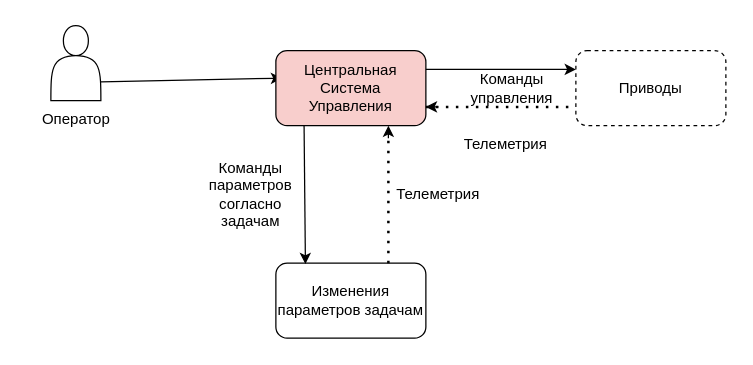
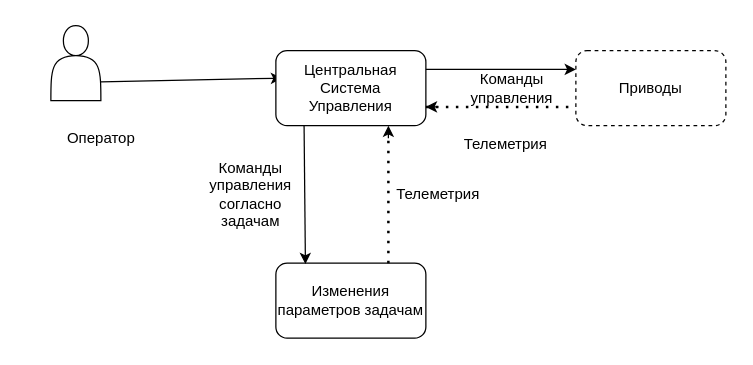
node "Центральная Система Управления": fillcolor #f8cecc -> #ffffff
node "Оператор": moved (76, 119) -> (101, 138)
node "Команды параметров согласно задачам": label "Команды параметров согласно задачам" -> "Команды управления согласно задачам"
